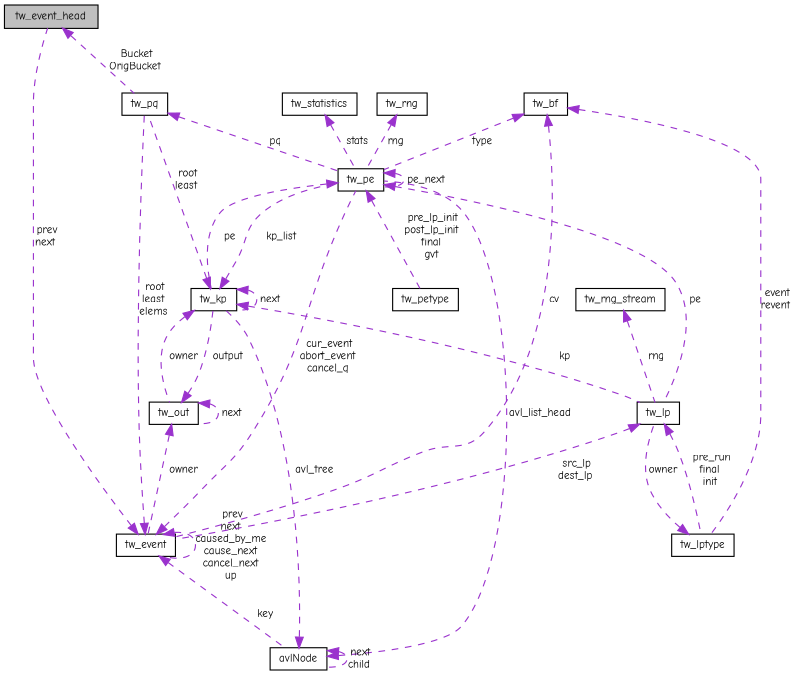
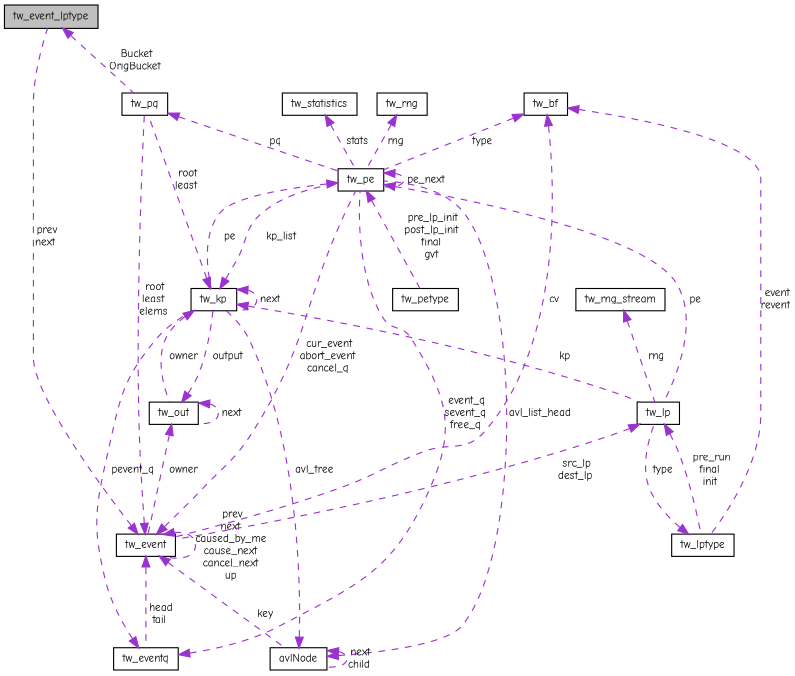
node "tw_event_head": label "tw_event_head" -> "tw_event_lptype"
edge "tw_lp" -> "tw_lptype": label " owner" -> " type"
node "tw_eventq": added
